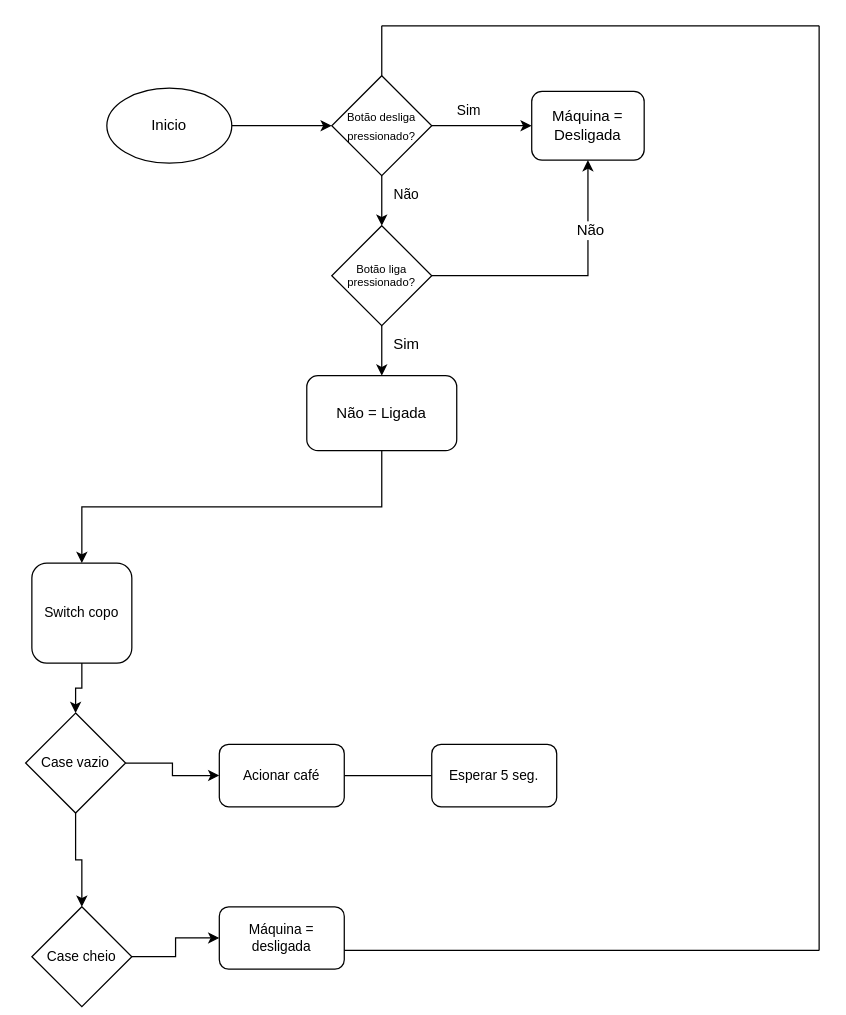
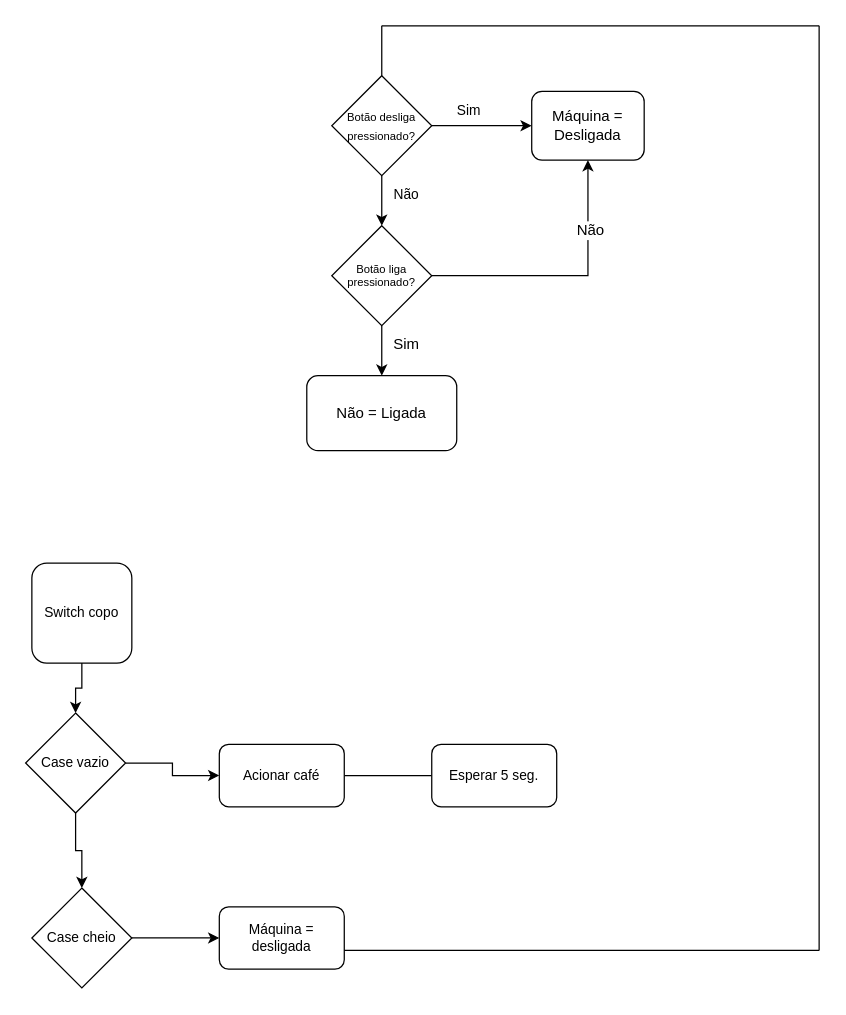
node "Inicio": removed
edge "Inicio" -> "Botão desliga pressionado?": removed
edge "Não = Ligada" -> "Switch copo": removed
node "Case cheio": moved (82, 957) -> (82, 938)
